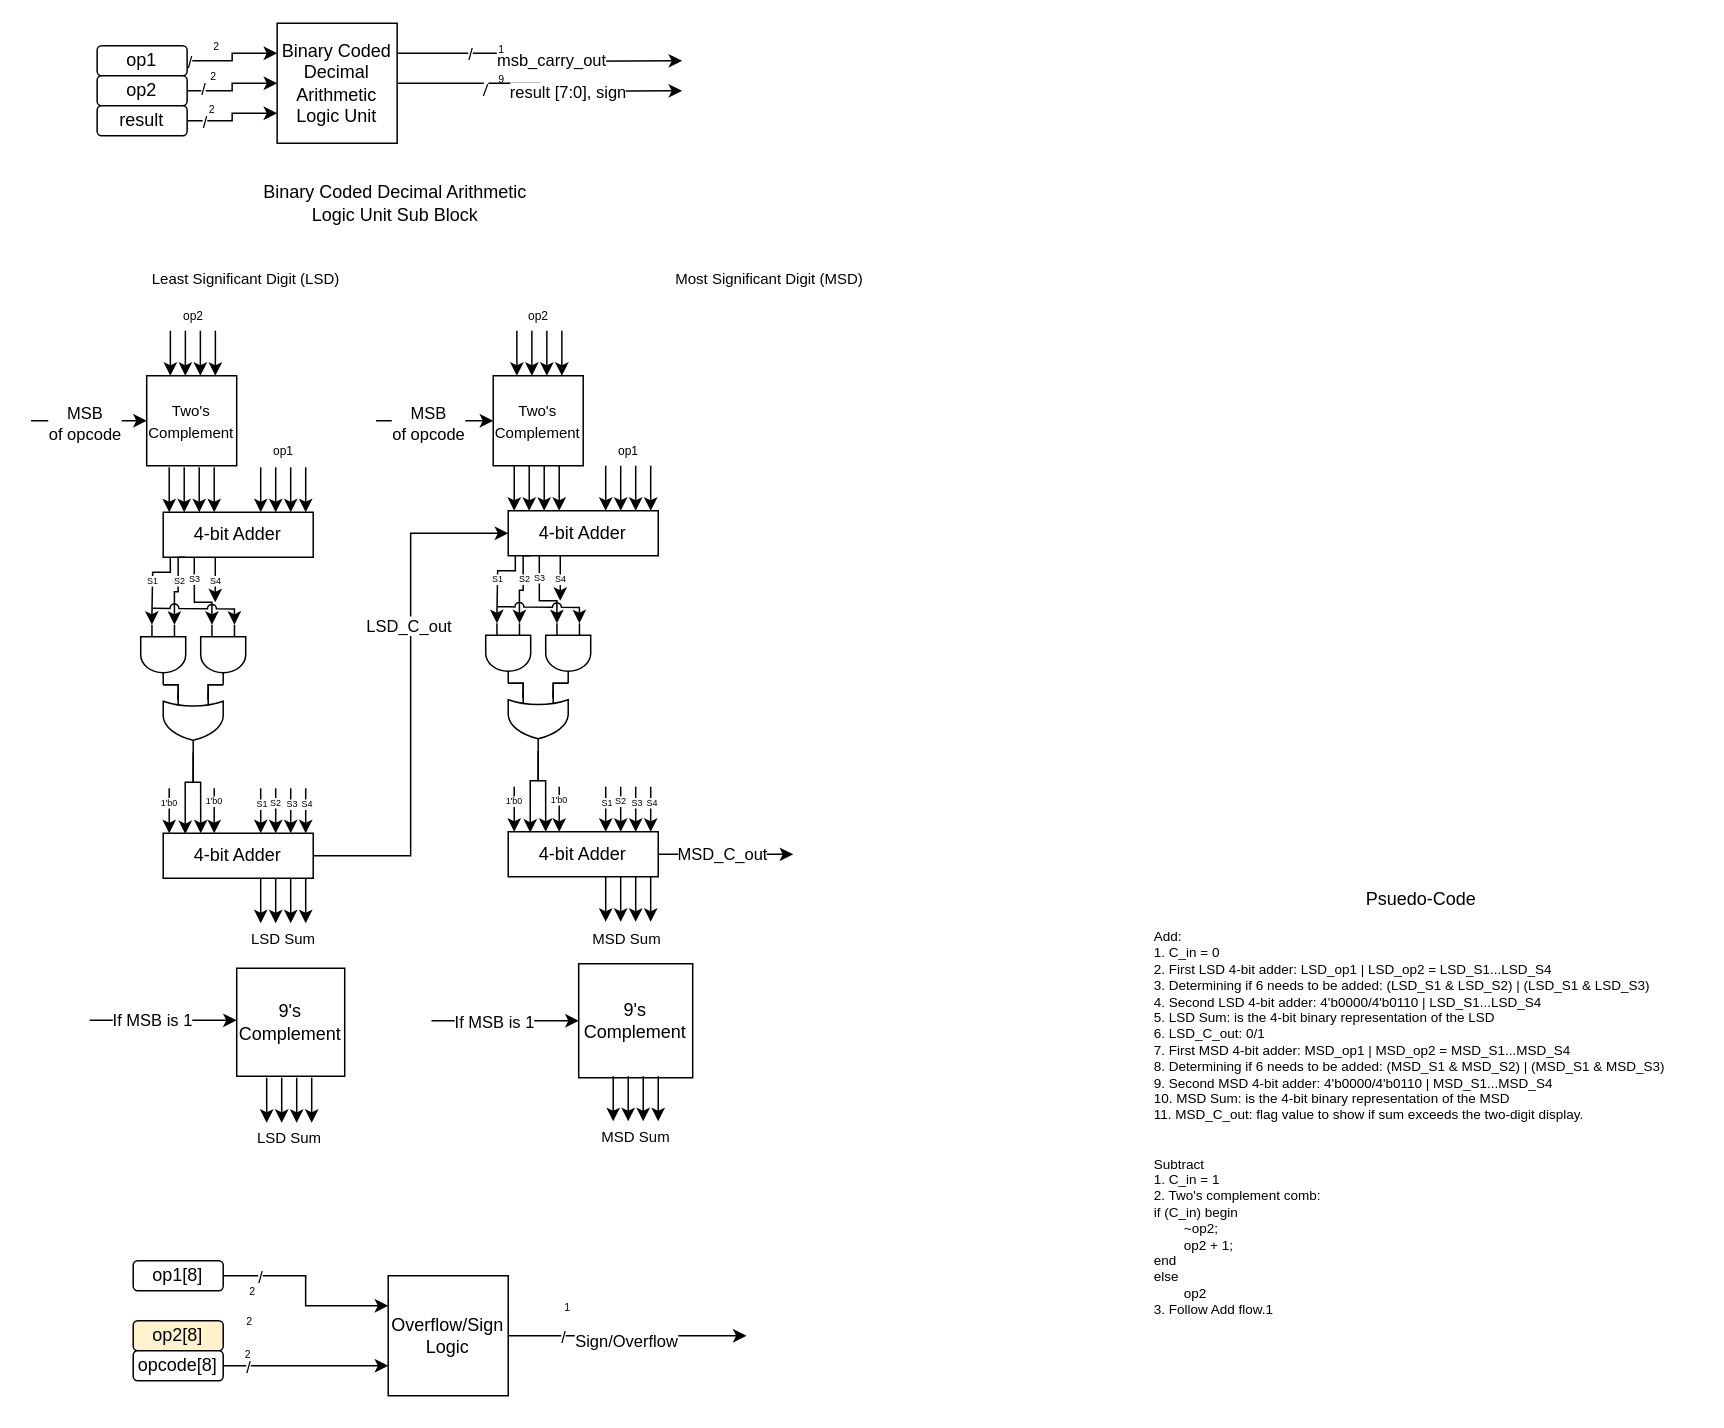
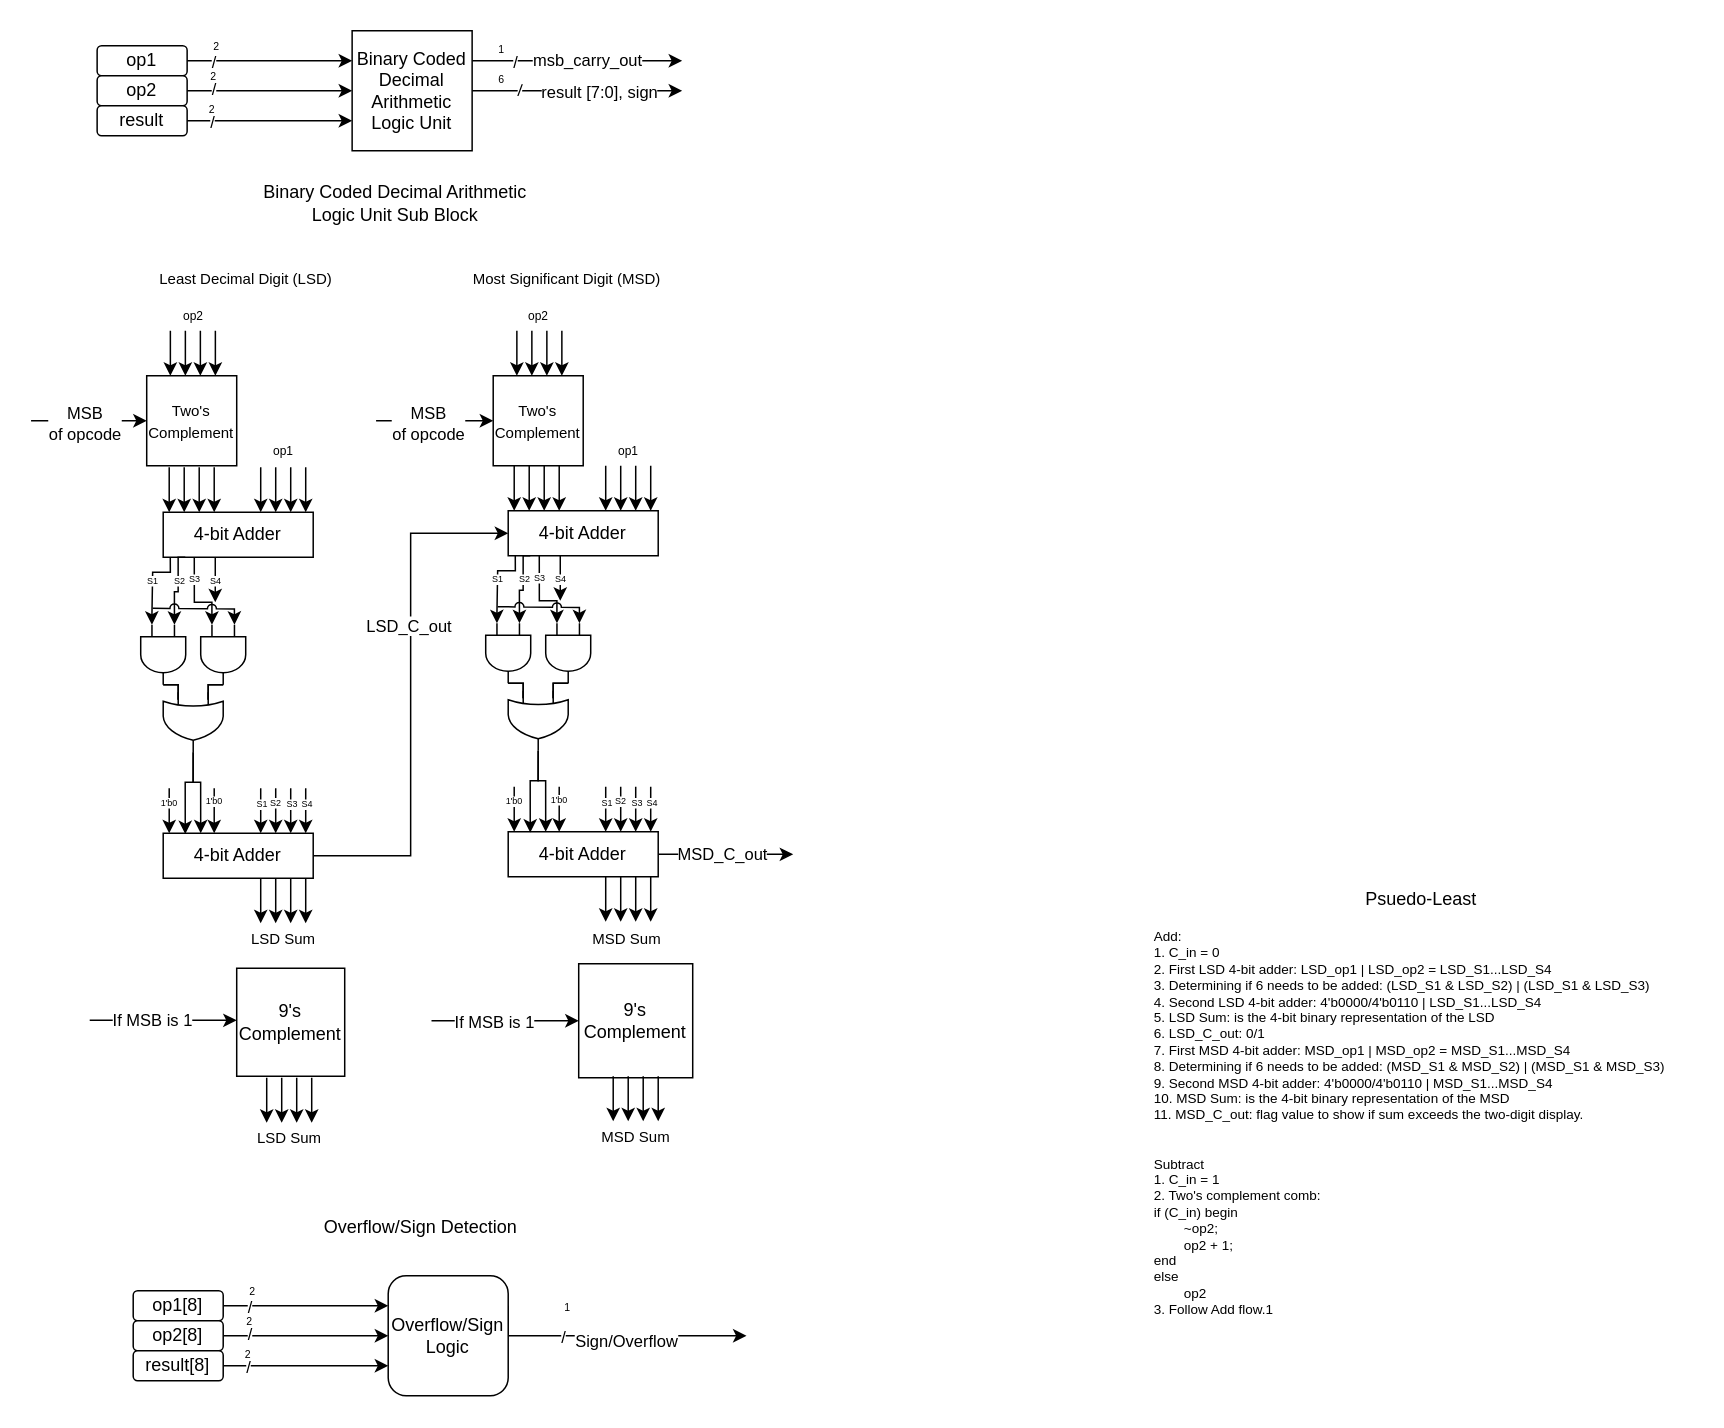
node "9": label "9" -> "6"
node "Binary Coded Decimal Arithmetic Logic Unit": moved (337, 83) -> (412, 91)
node "Least Significant Digit (LSD)": label "Least Significant Digit (LSD)" -> "Least Decimal Digit (LSD)"
node "Most Significant Digit (MSD)": moved (769, 278) -> (566, 278)
node "Psuedo-Code": label "Psuedo-Code" -> "Psuedo-Least"
node "Overflow/Sign Detection": added
node "op1[8]": moved (178, 1276) -> (178, 1306)
node "op2[8]": fillcolor #fff2cc -> #ffffff
edge "op2[8]" -> "Overflow/Sign Logic": added, label "/"
node "Overflow/Sign Logic": shape rectangle -> rounded rectangle
node "opcode[8]": label "opcode[8]" -> "result[8]"
